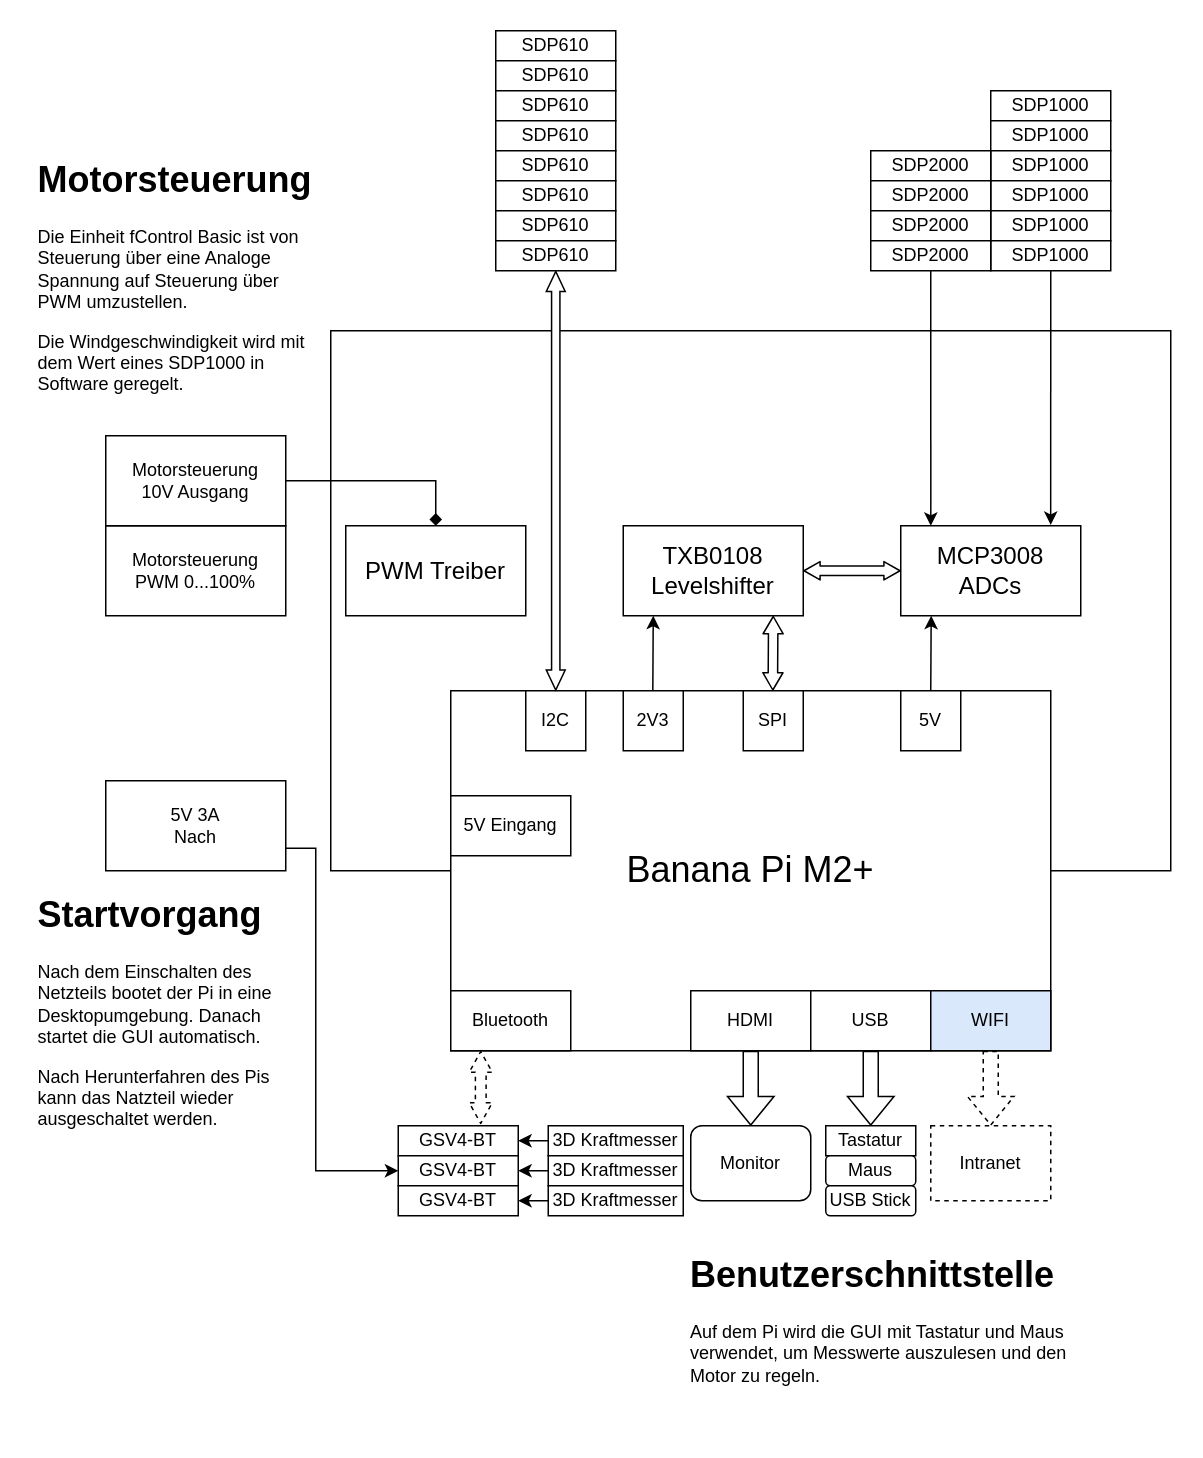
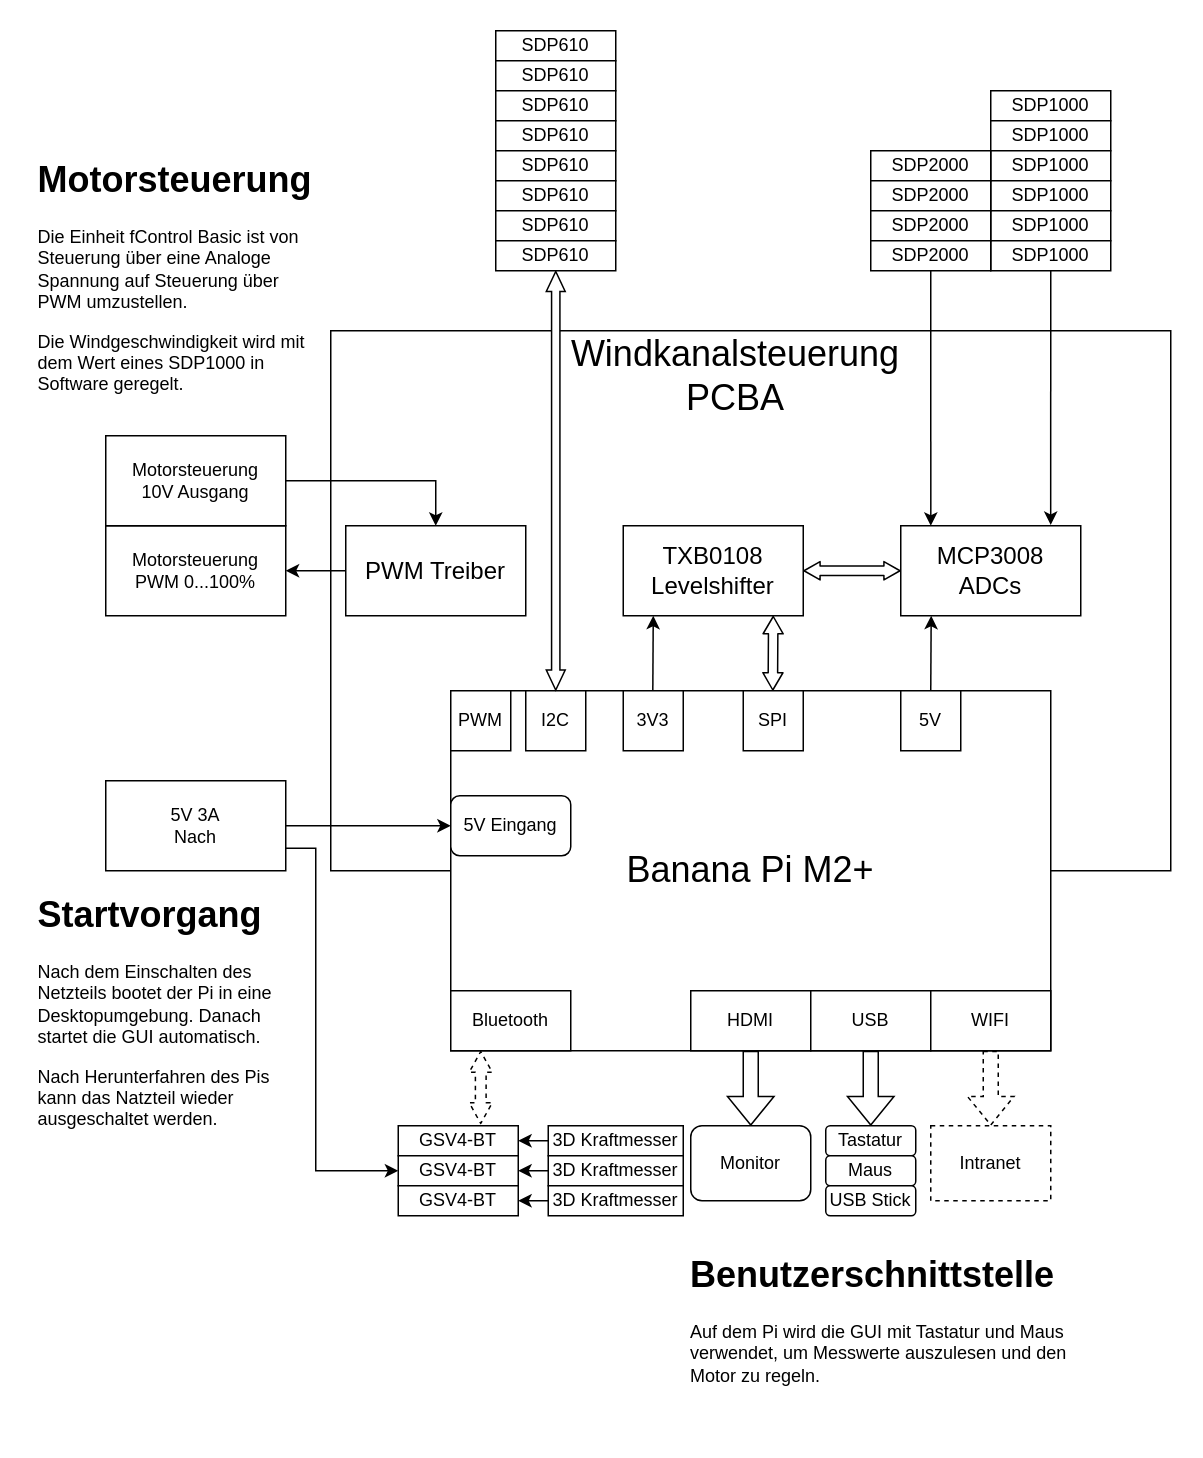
node "Windkanalsteuerung PCBA": added
edge "Motorsteuerung 10V Ausgang" -> "PWM Treiber": arrowhead diamond -> classic
edge "PWM Treiber" -> "Motorsteuerung PWM 0...100%": added
node "PWM": added
node "2V3": label "2V3" -> "3V3"
edge "5V 3A Nach" -> "5V Eingang": added
node "5V Eingang": shape rectangle -> rounded rectangle
node "WIFI": fillcolor #dae8fc -> #ffffff
node "Tastatur": shape rectangle -> rounded rectangle
